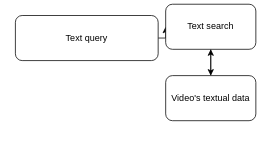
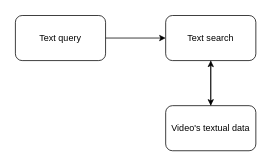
node "Text search": moved (210, 27) -> (210, 38)
node "Text query": size 143x45 -> 90x45
node "Video's textual data": moved (210, 98) -> (210, 128)
